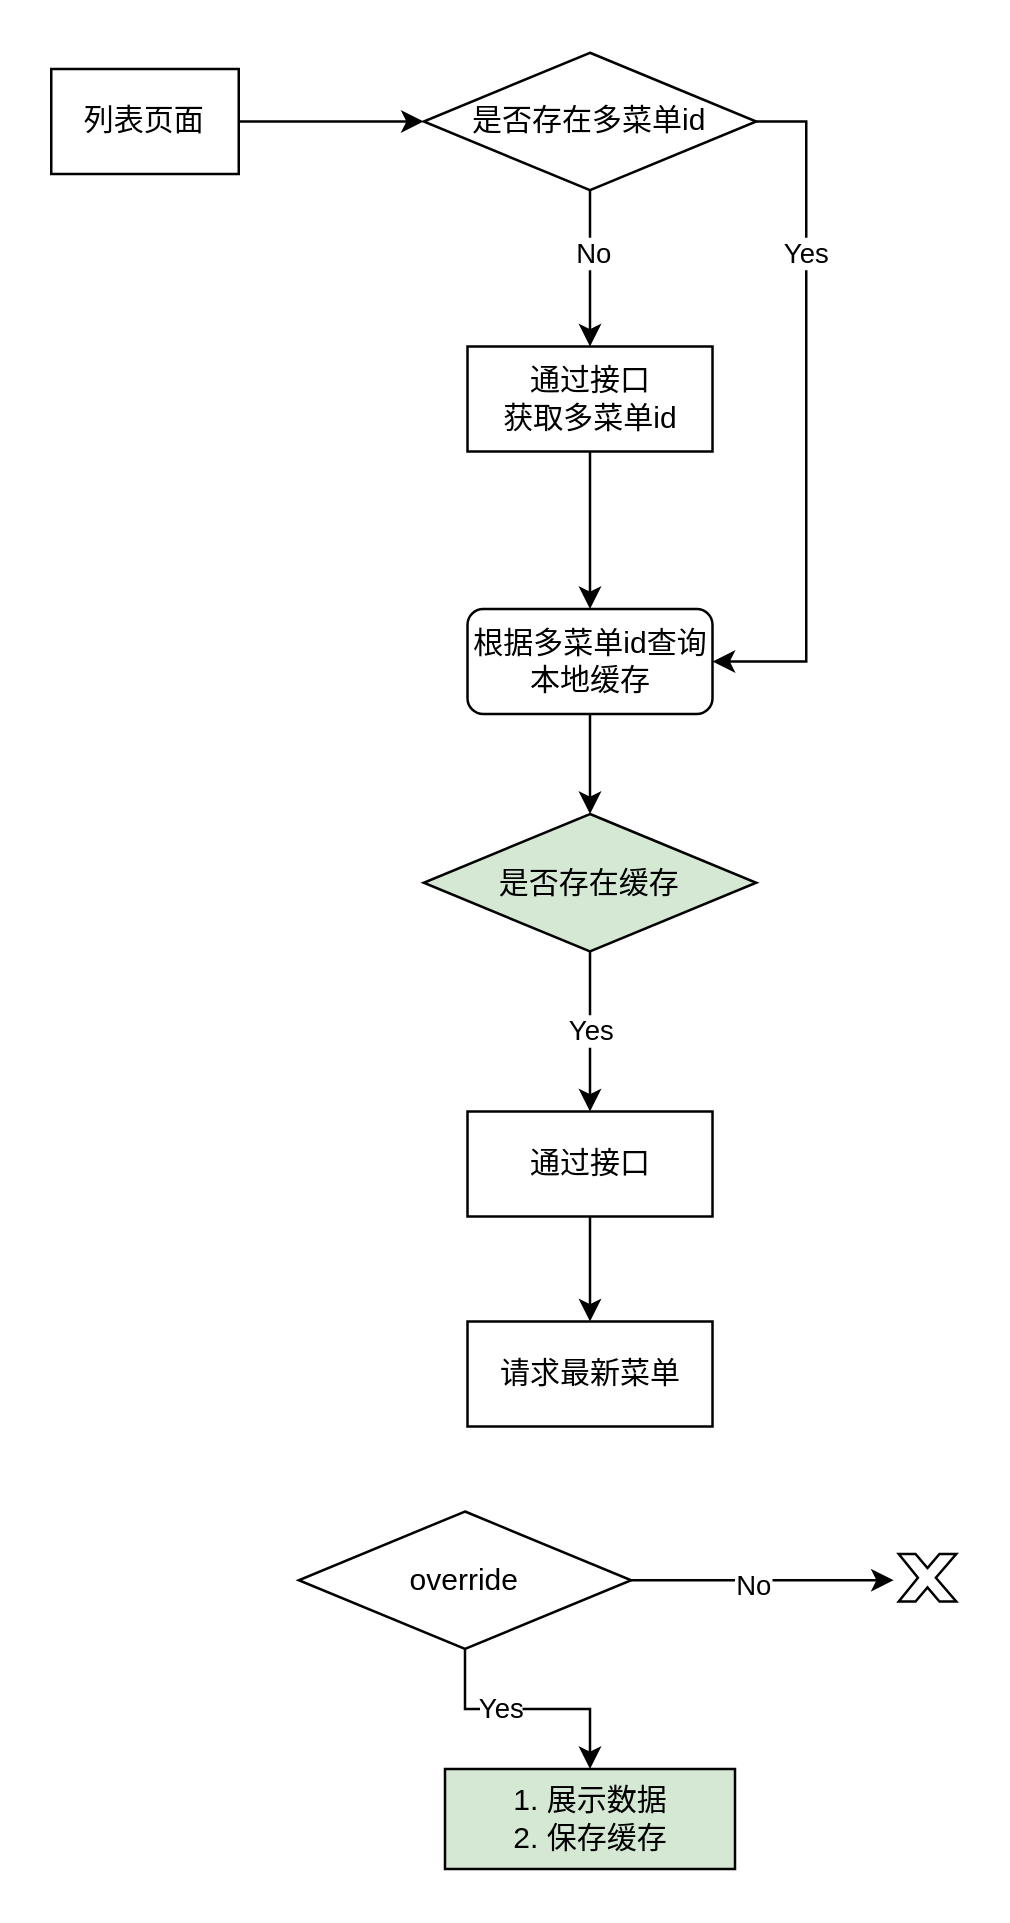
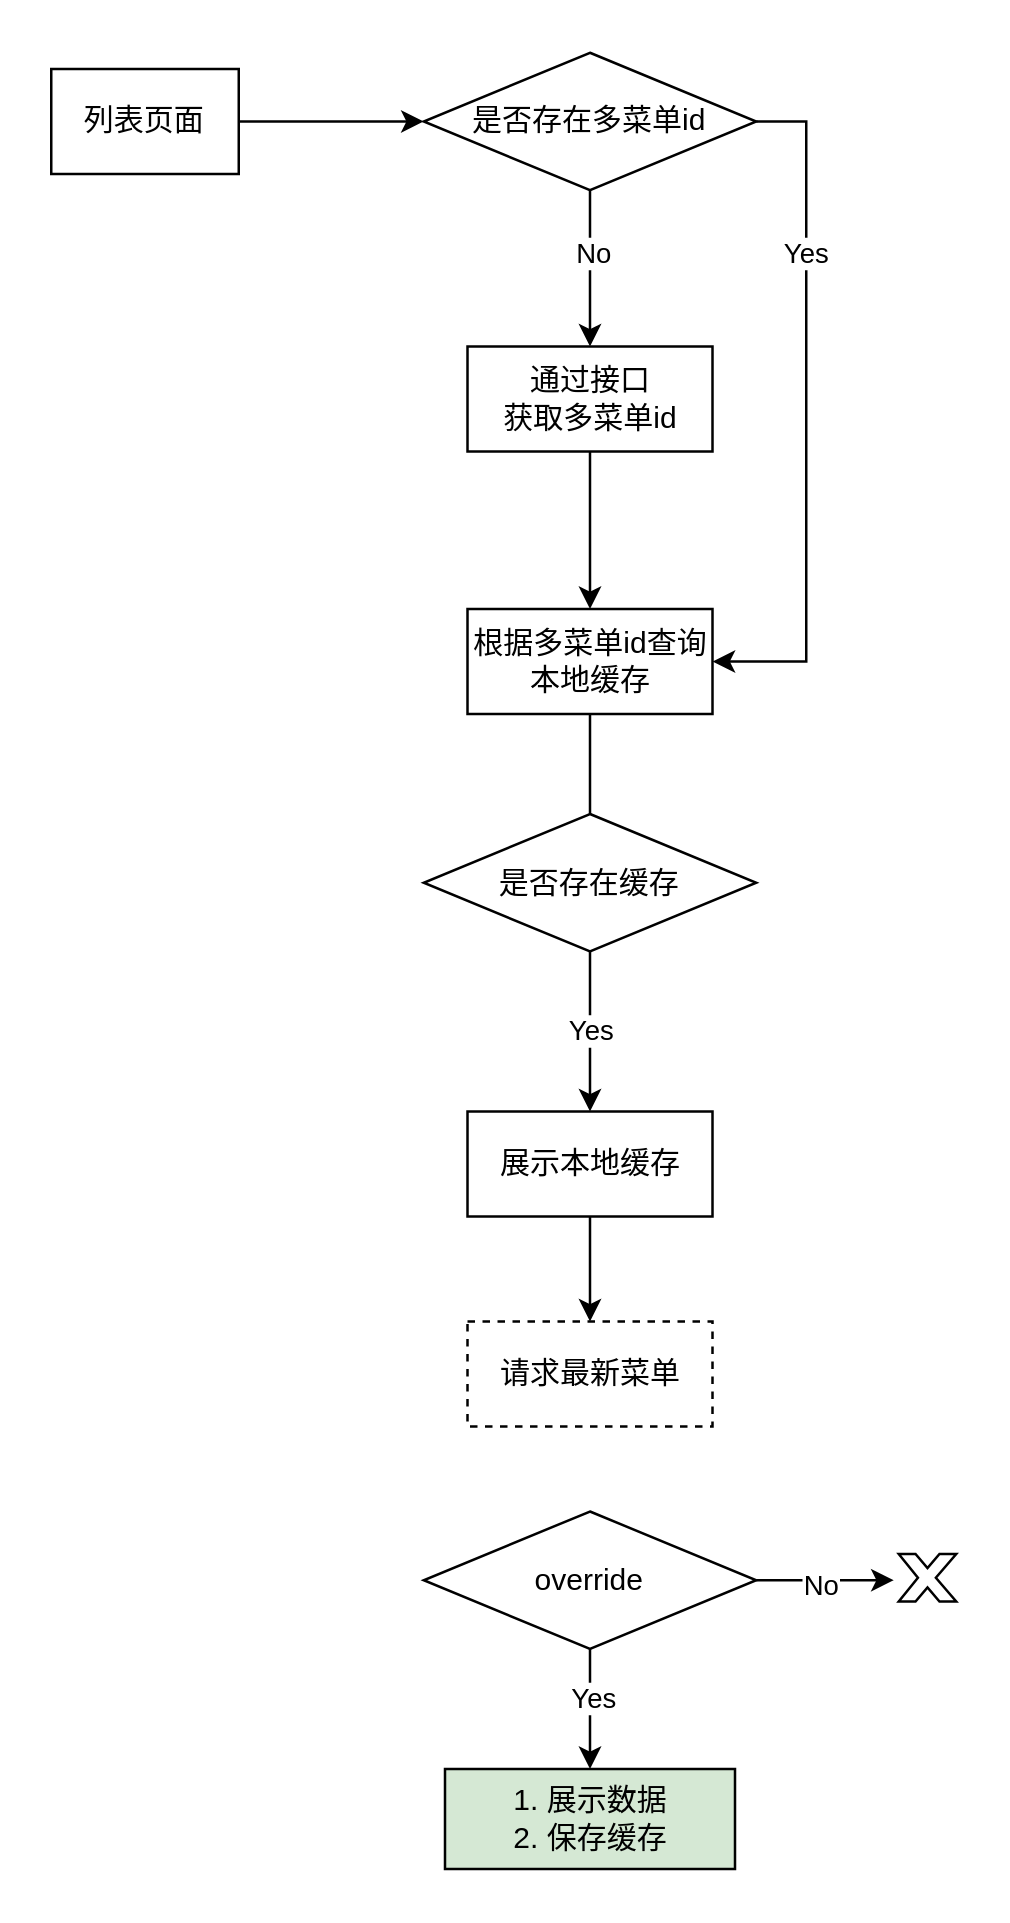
node "根据多菜单id查询本地缓存": shape rounded rectangle -> rectangle
edge "根据多菜单id查询本地缓存" -> "是否存在缓存": arrowhead classic -> none
node "是否存在缓存": fillcolor #d5e8d4 -> #ffffff
node "通过接口": label "通过接口" -> "展示本地缓存"
node "请求最新菜单": style solid -> dashed
node "override": moved (465, 1580) -> (590, 1580)
